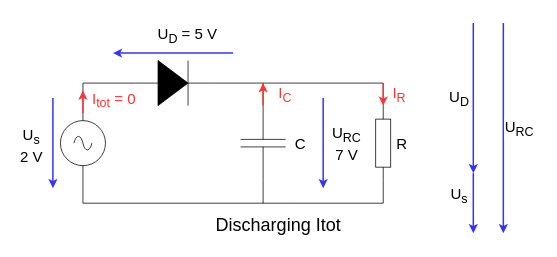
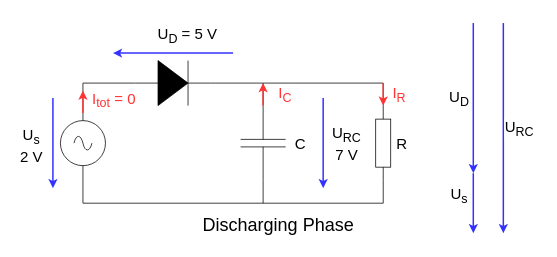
node "Discharging Itot": label "Discharging Itot" -> "Discharging Phase"
